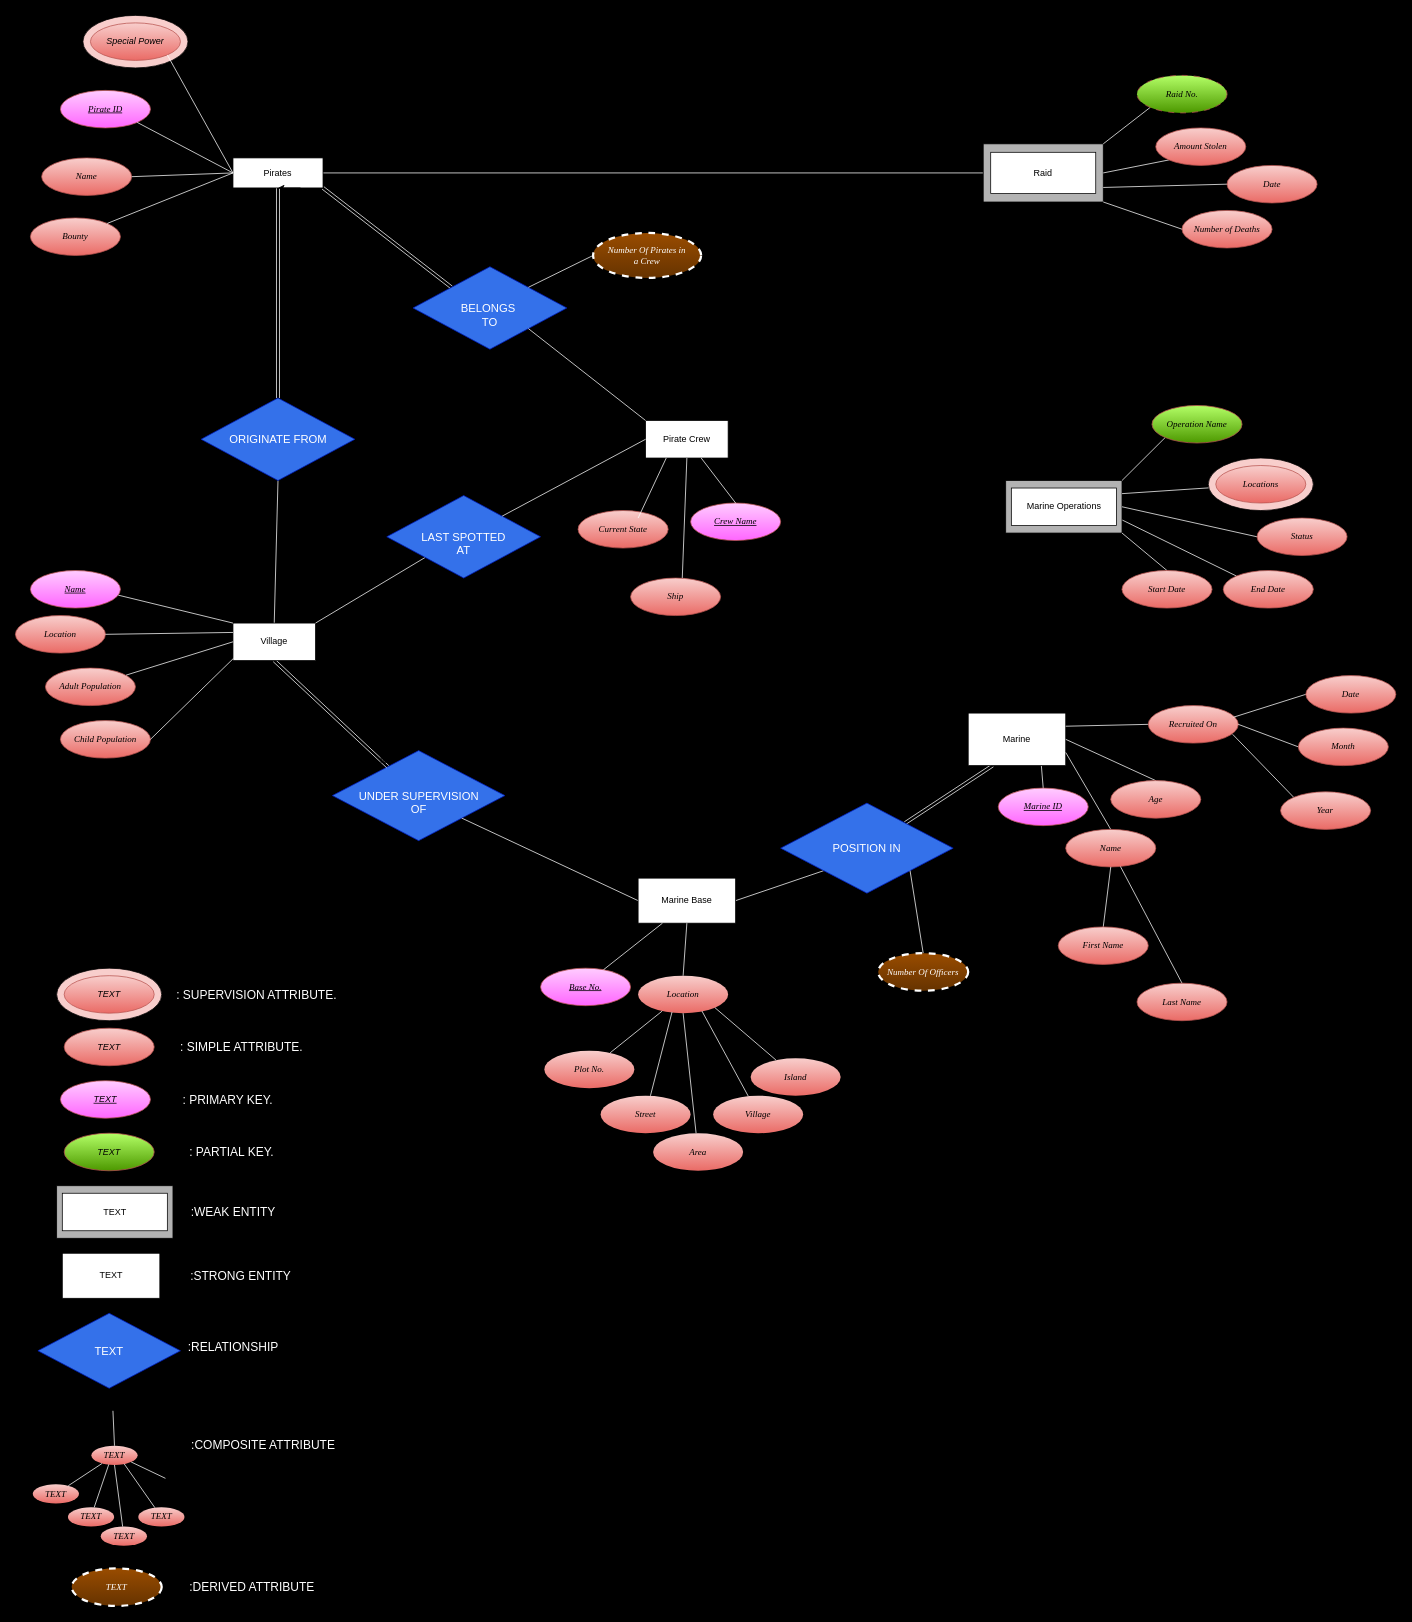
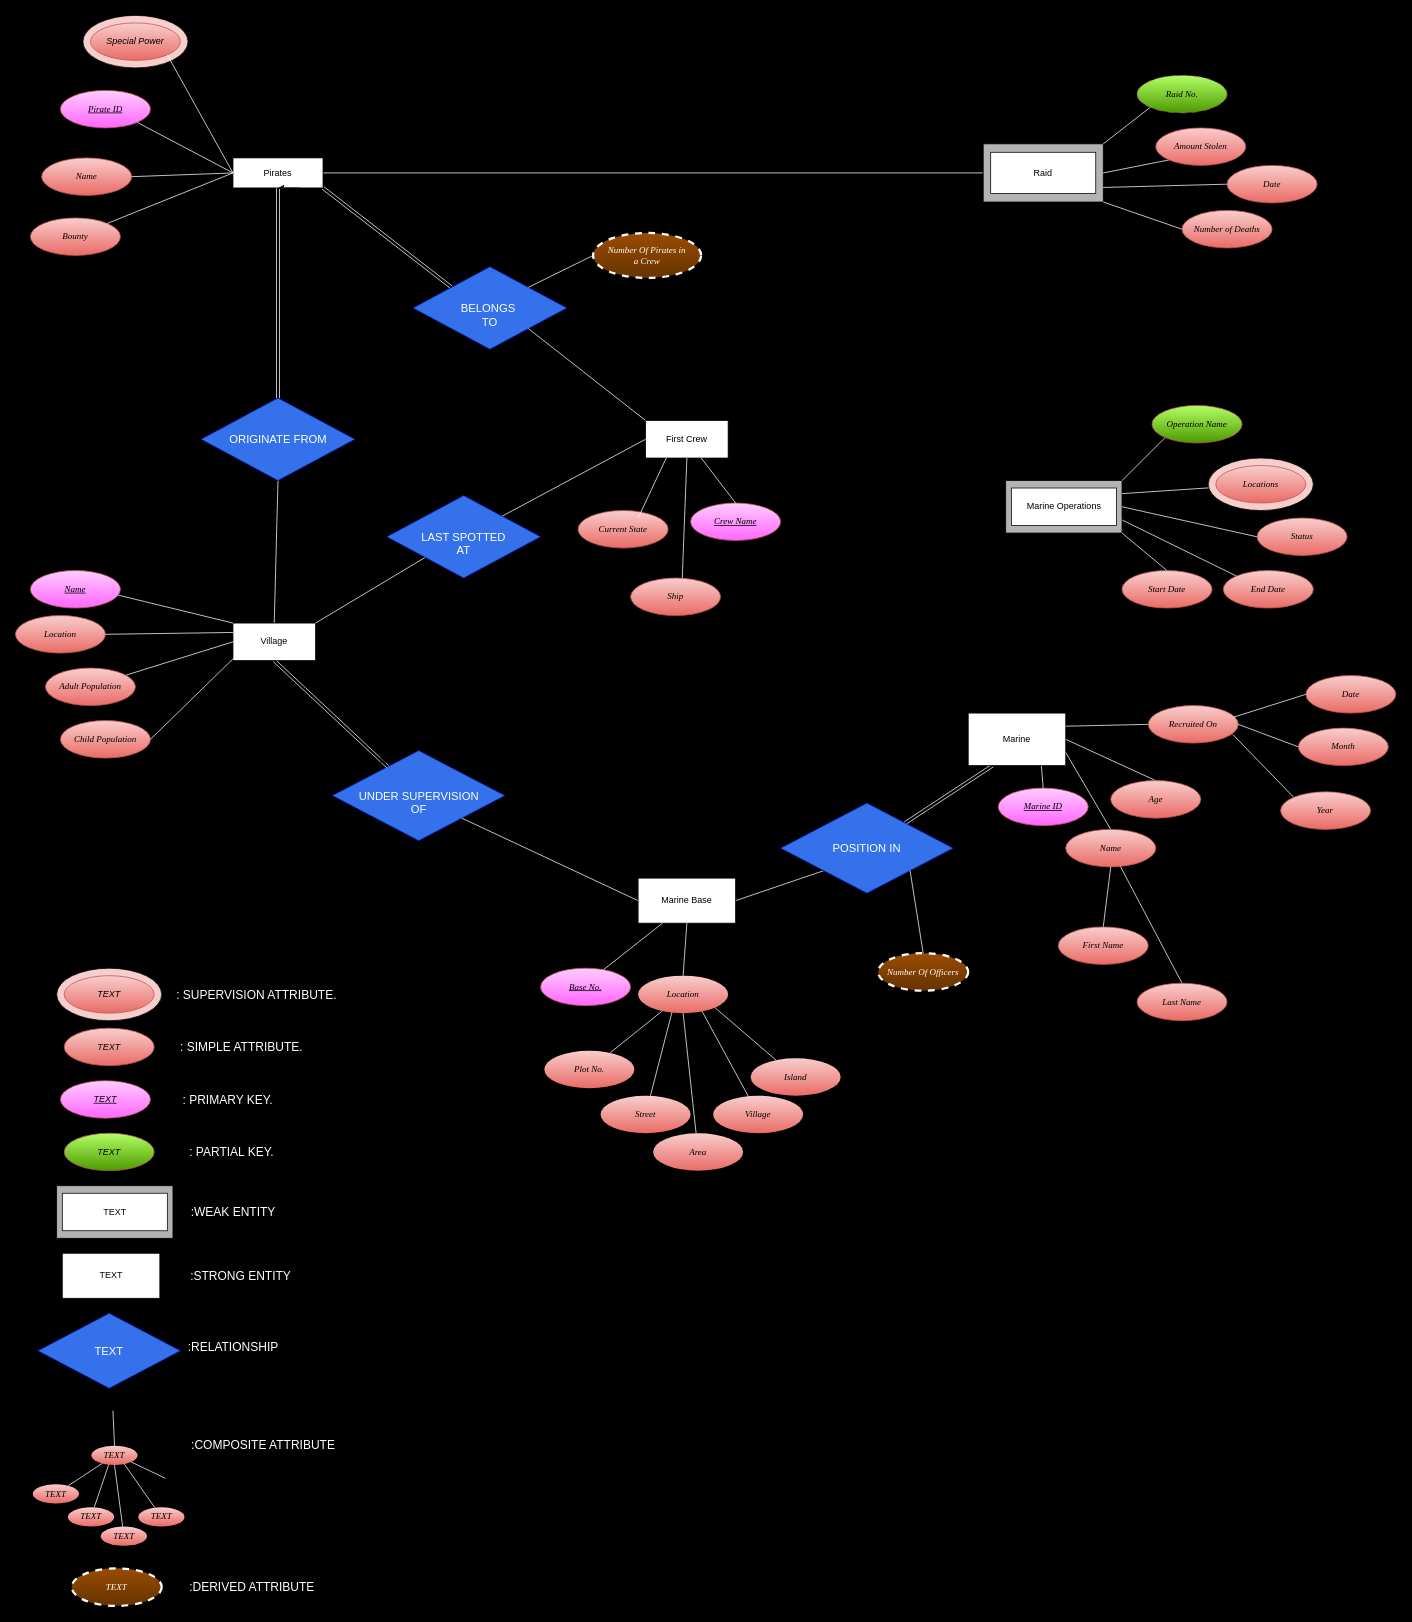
node "Pirate Crew": label "Pirate Crew" -> "First Crew"
